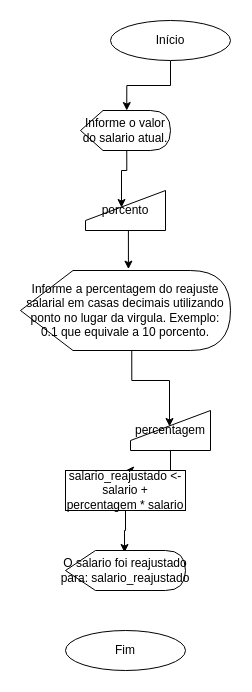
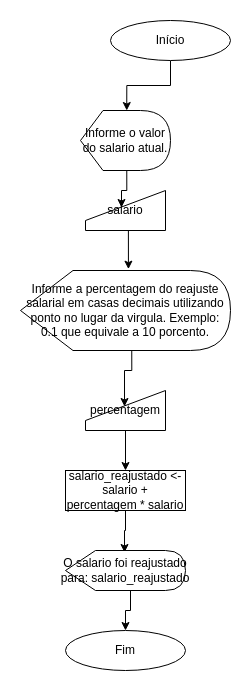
node "Informe o valor do salario atual.": size 90x40 -> 90x60
node "porcento": label "porcento" -> "salario"
node "percentagem": moved (171, 431) -> (126, 411)
edge "O salario foi reajustado para: salario_reajustado" -> "Fim": added
